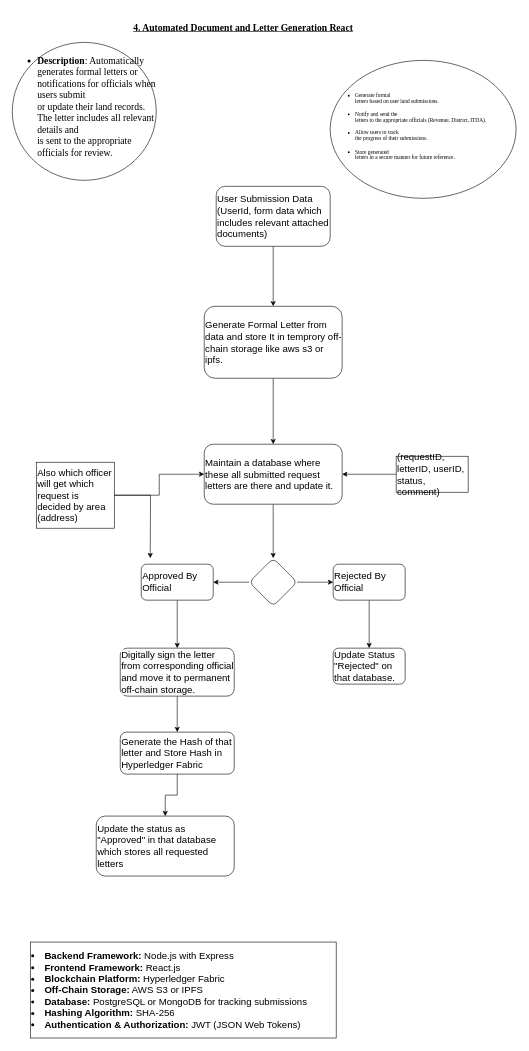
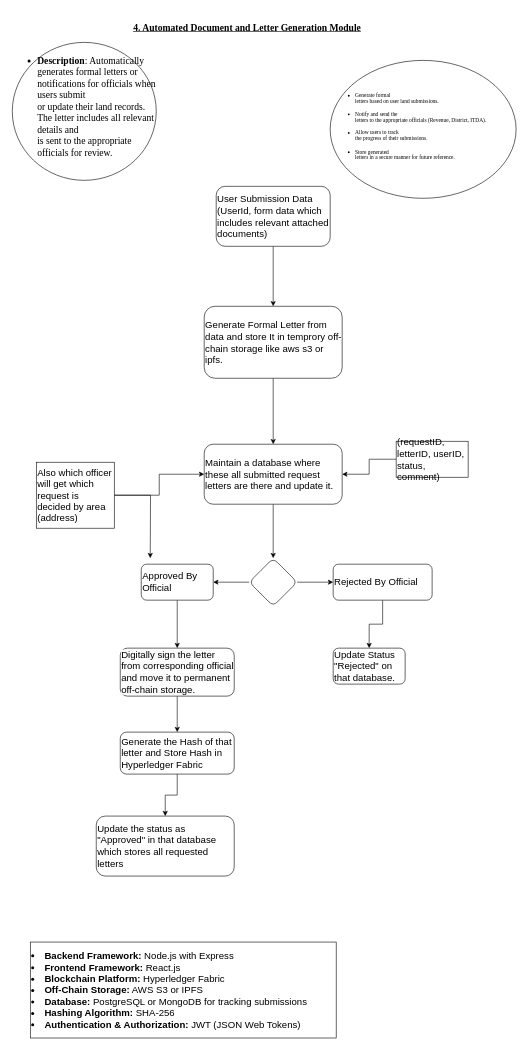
node "4. Automated Document and Letter Generation React": label "4. Automated Document and Letter Generation React" -> "4. Automated Document and Letter Generation Module"
node "(requestID, letterID, userID, status, comment)": moved (432, 474) -> (432, 459)
node "Rejected By Official": size 72x36 -> 99x36
